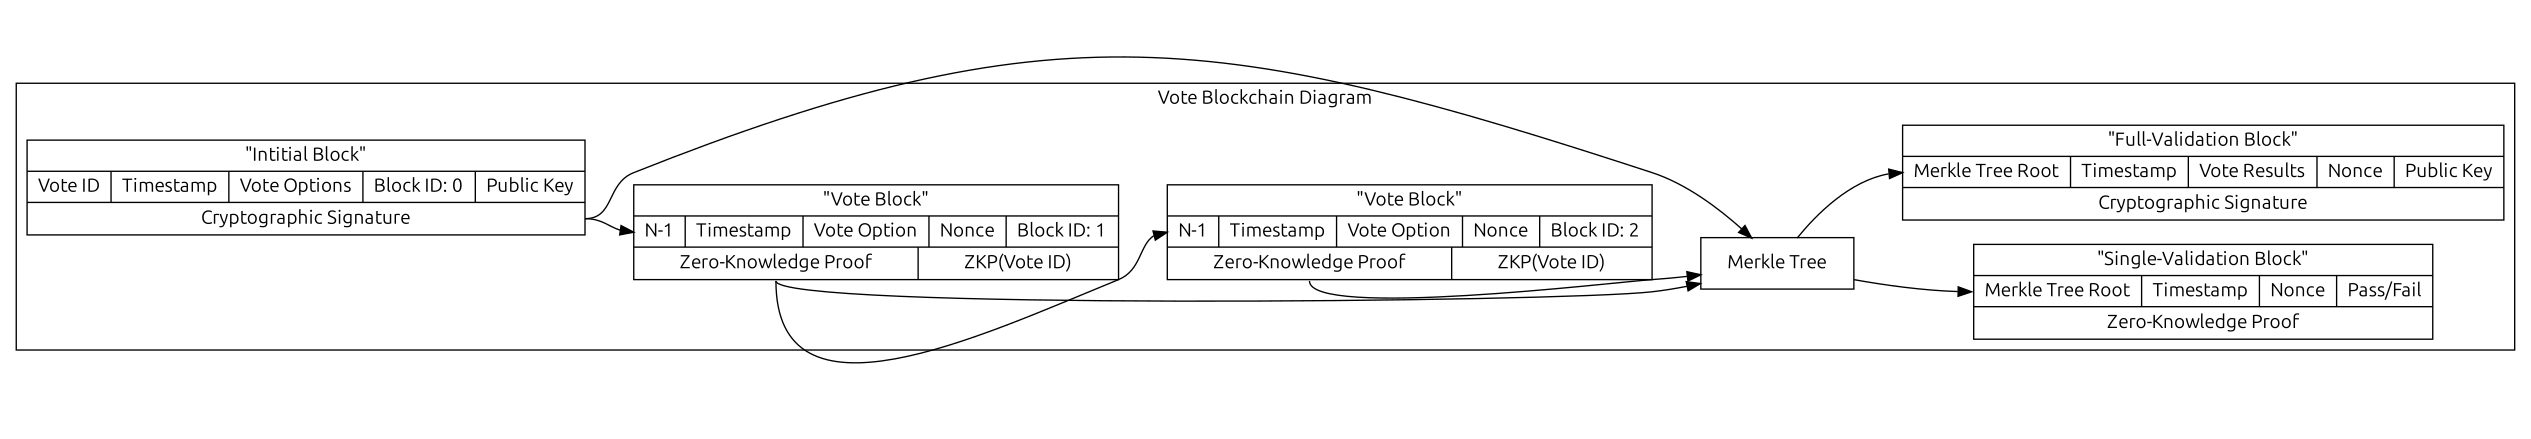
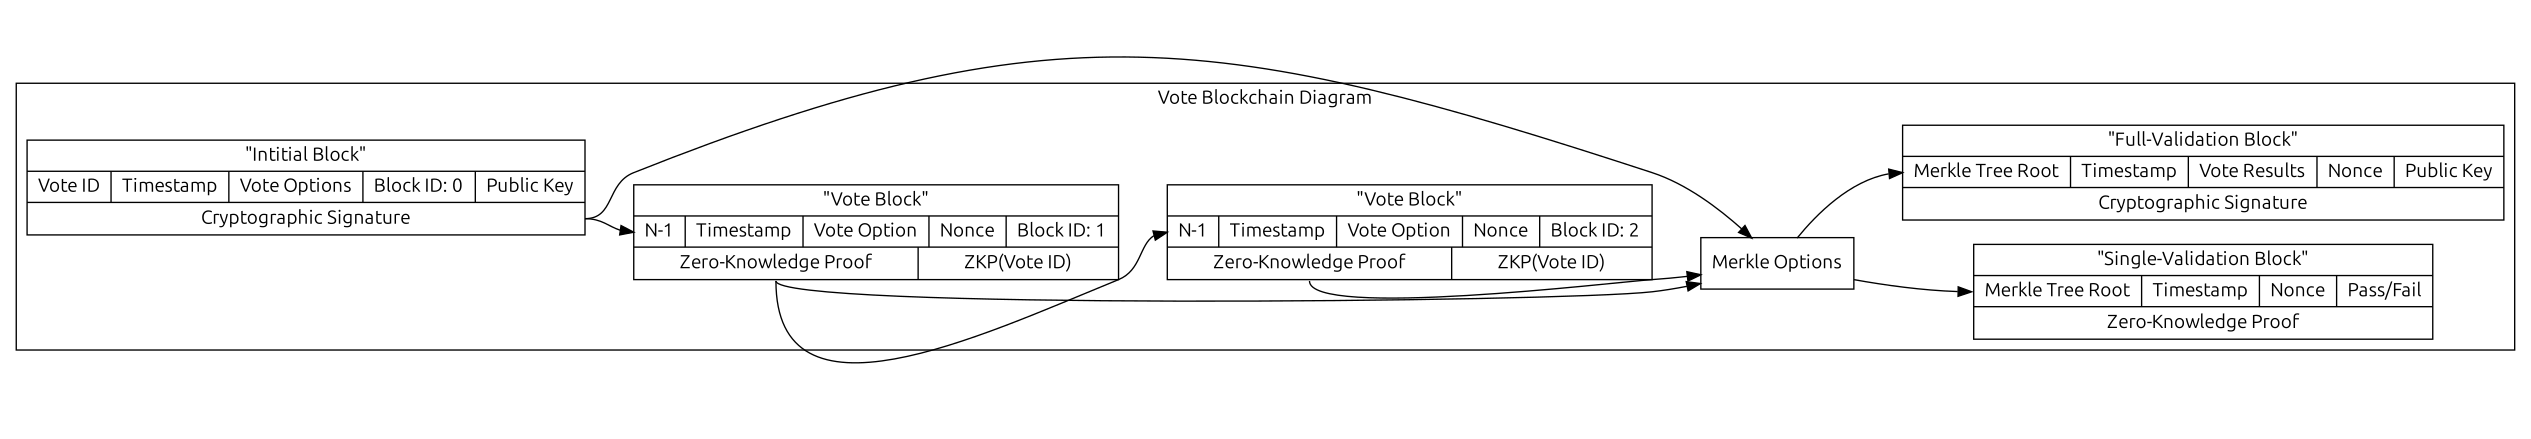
node "Merkle Tree": label "Merkle Tree" -> "Merkle Options"
